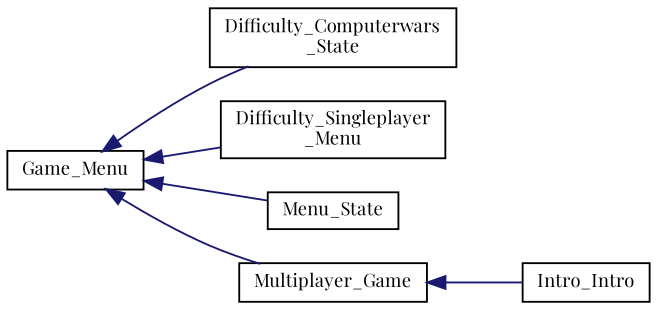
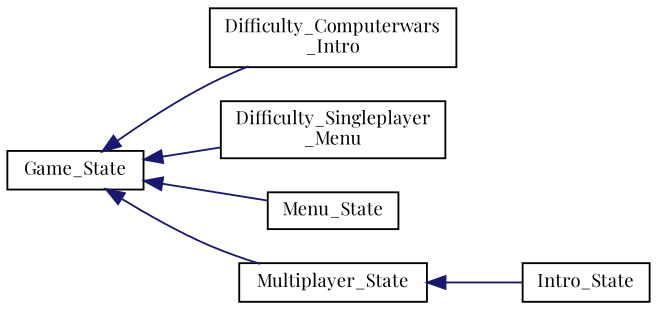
node "Difficulty_Computerwars _State": label "Difficulty_Computerwars _State" -> "Difficulty_Computerwars _Intro"
node "Game_Menu": label "Game_Menu" -> "Game_State"
node "Multiplayer_Game": label "Multiplayer_Game" -> "Multiplayer_State"
node "Intro_Intro": label "Intro_Intro" -> "Intro_State"
